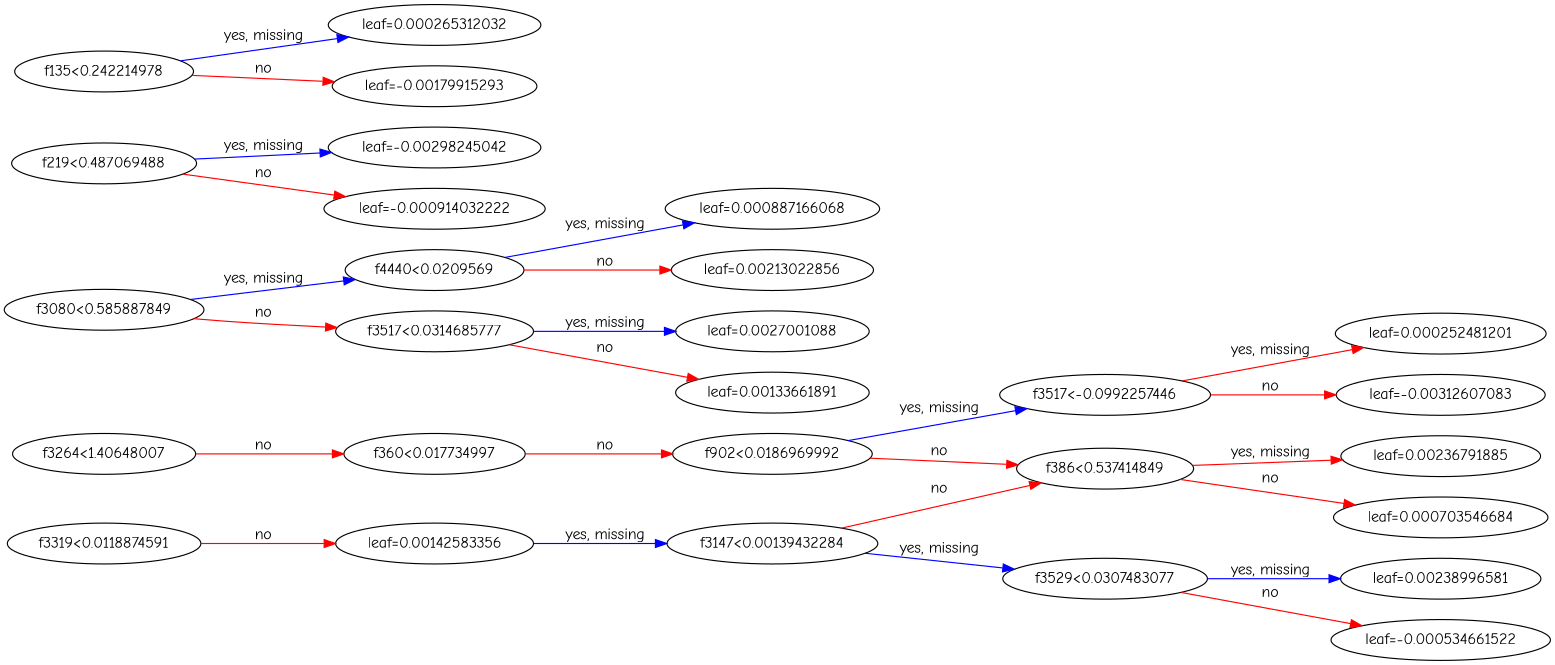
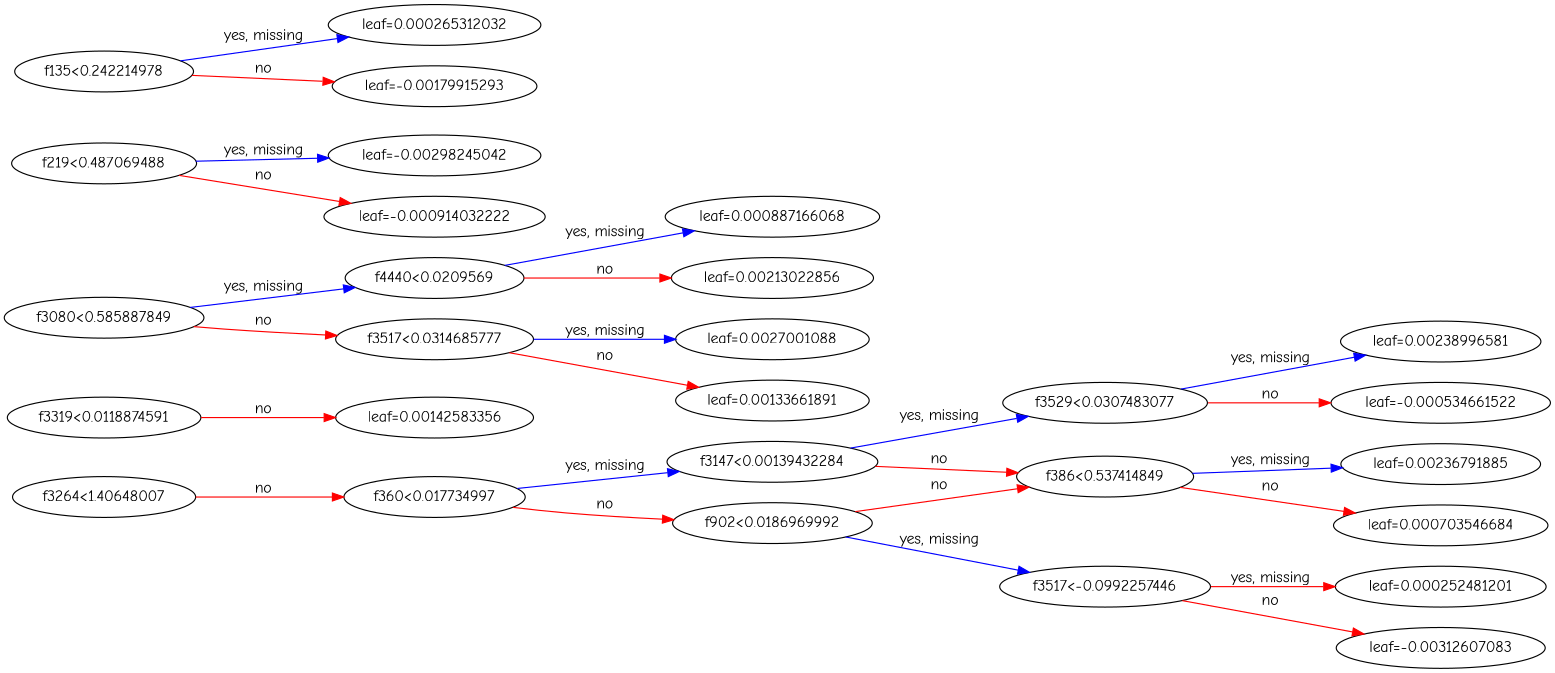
edge "f386<0.537414849" -> "leaf=0.00236791885": color #ff0000 -> #0000ff
edge "leaf=0.00142583356" -> "f3147<0.00139432284": now "f360<0.017734997" -> "f3147<0.00139432284"
